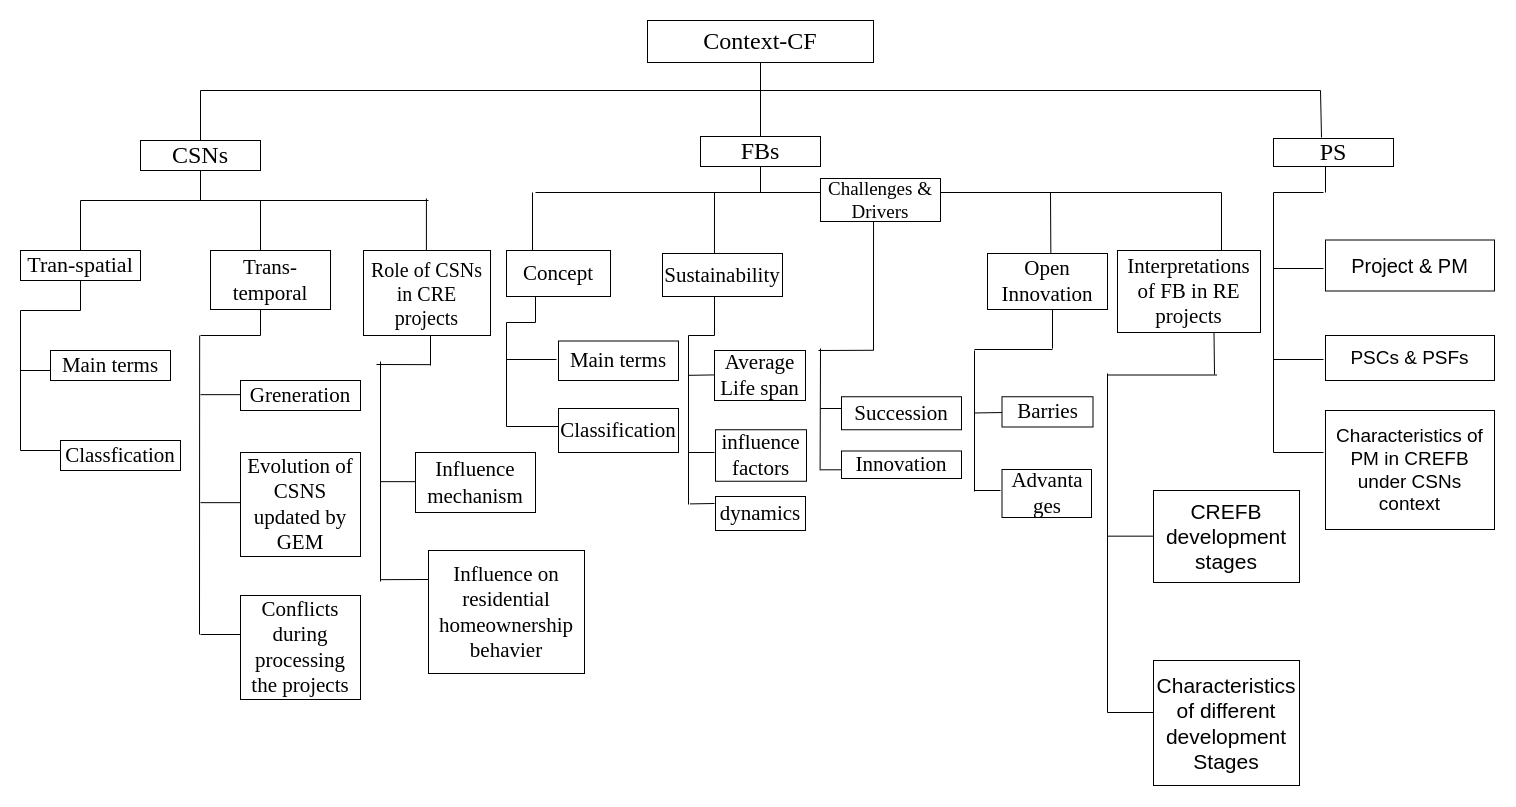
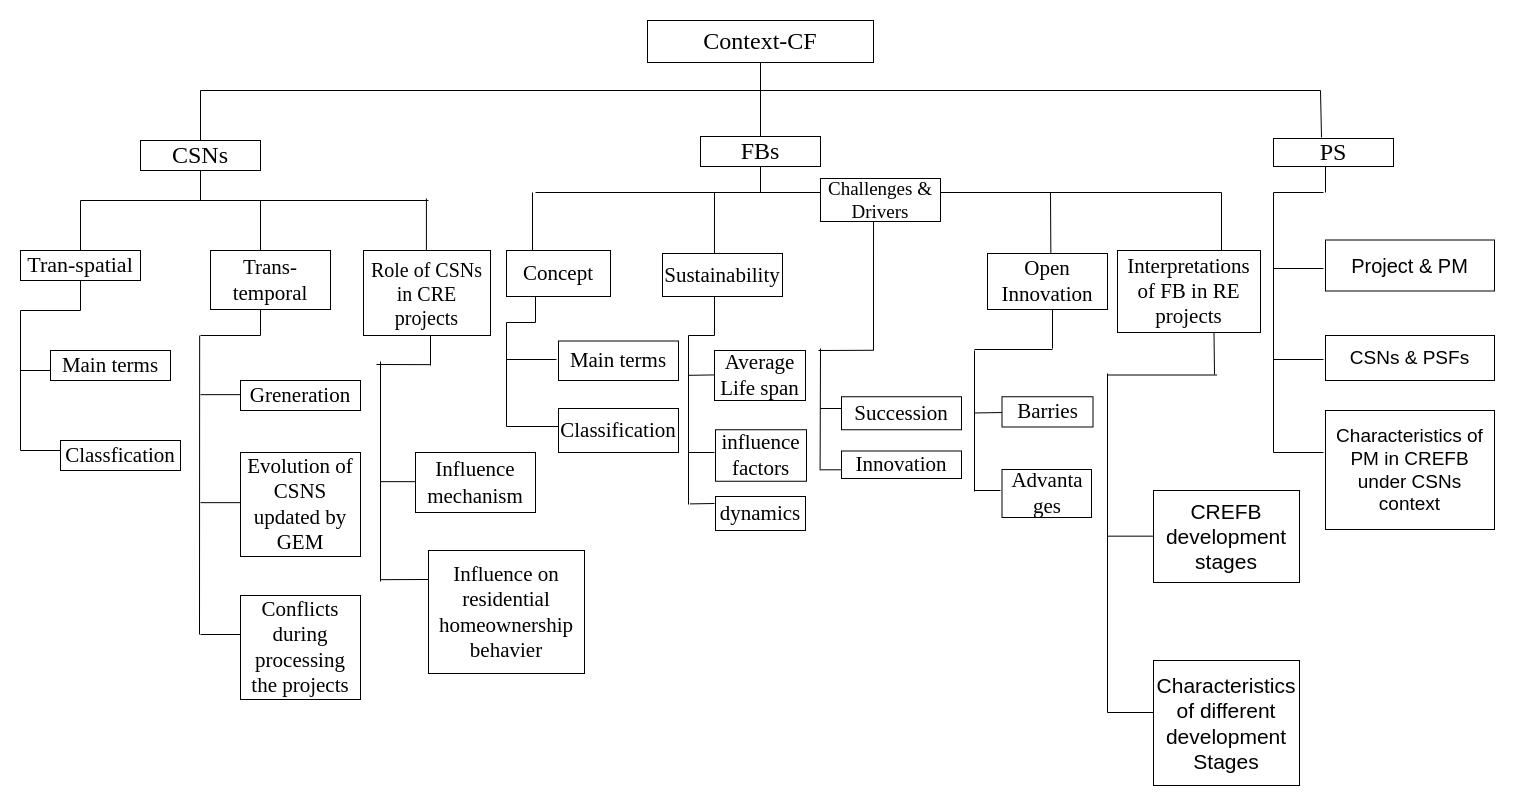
node "PSCs & PSFs": label "PSCs & PSFs" -> "CSNs & PSFs"
